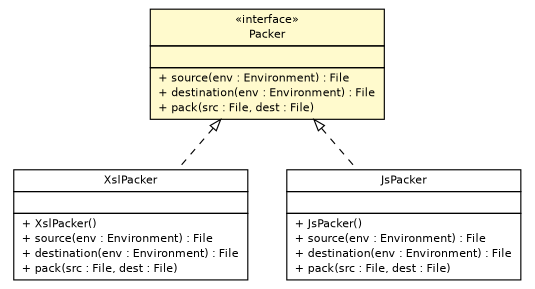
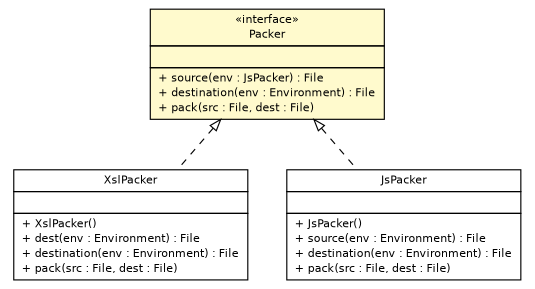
node "Packer": text "+ source(env : Environment) : File" -> "+ source(env : JsPacker) : File"
node "XslPacker": text "+ source(env : Environment) : File" -> "+ dest(env : Environment) : File"
